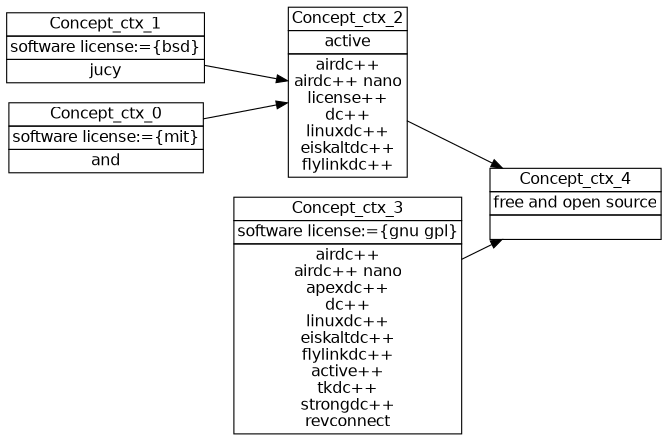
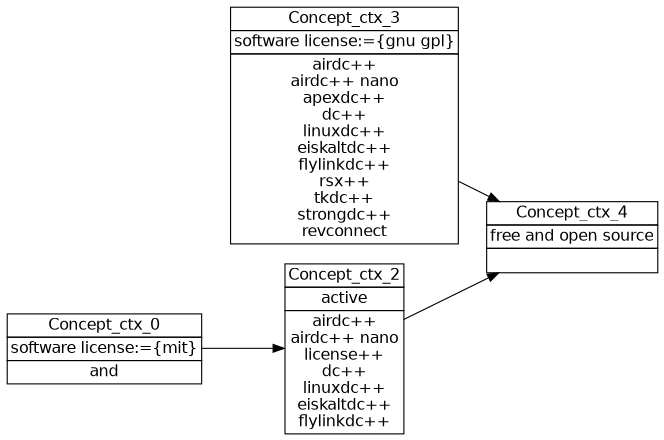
node "Concept_ctx_1": removed
node "Concept_ctx_3": text "active++" -> "rsx++"
